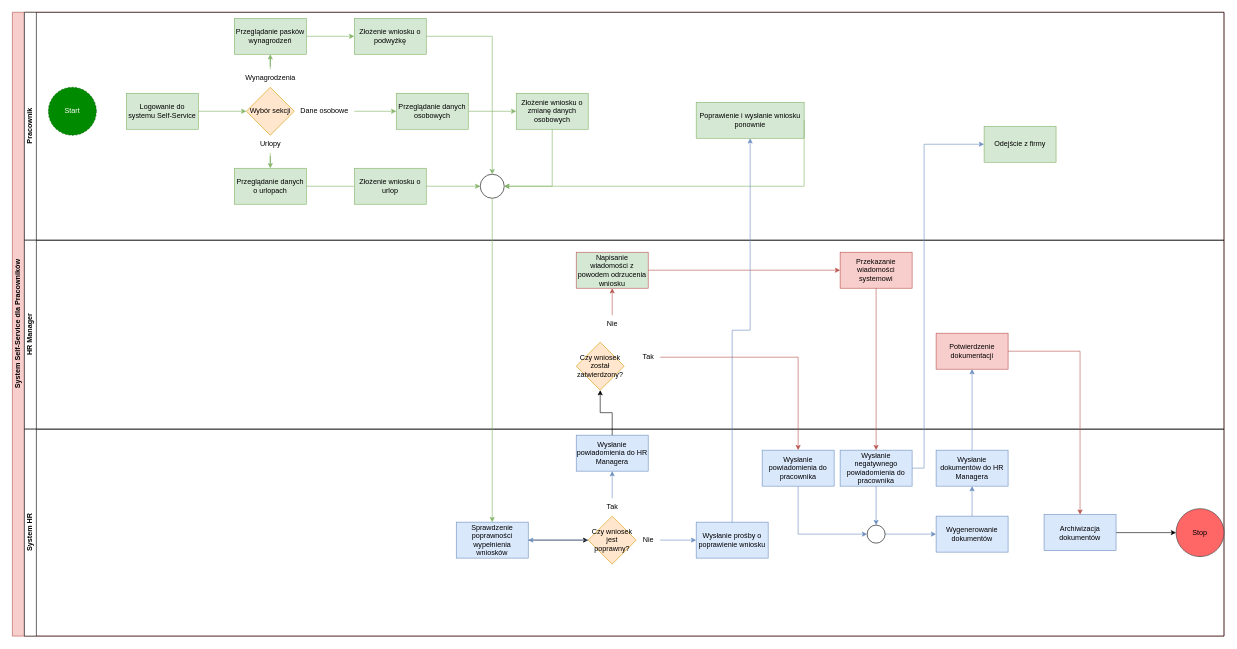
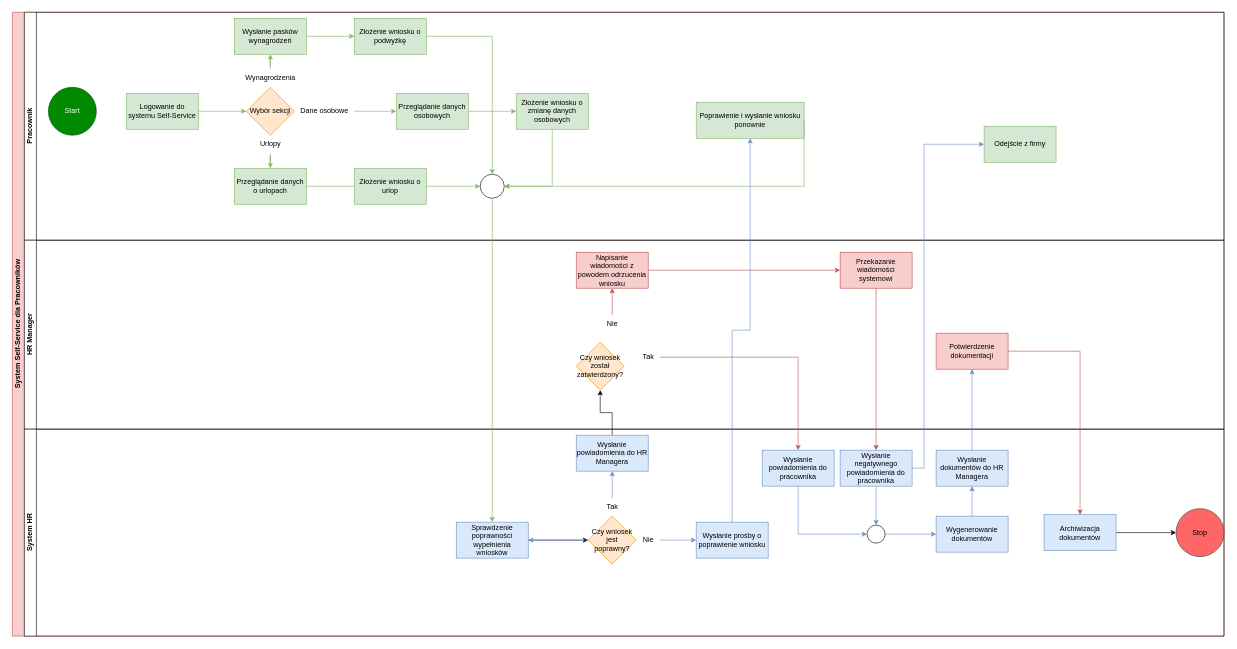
node "Przeglądanie pasków wynagrodzeń": label "Przeglądanie pasków wynagrodzeń" -> "Wysłanie pasków wynagrodzeń"
node "Start": style dashed -> solid
node "Napisanie wiadomości z powodem odrzucenia wniosku": fillcolor #d5e8d4 -> #f8cecc
